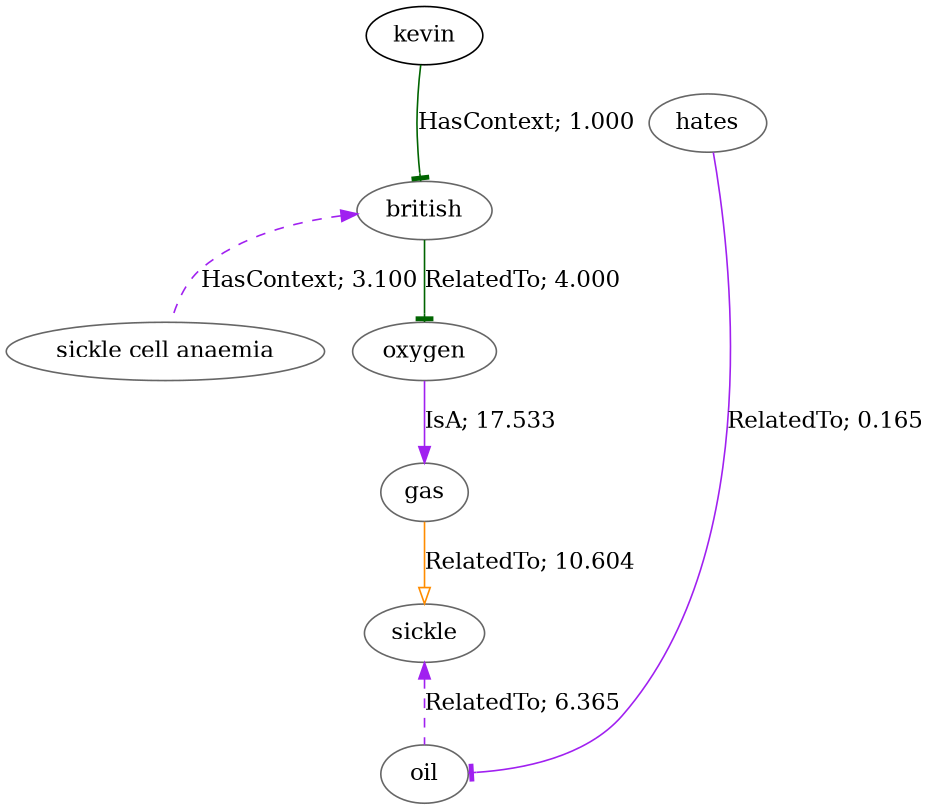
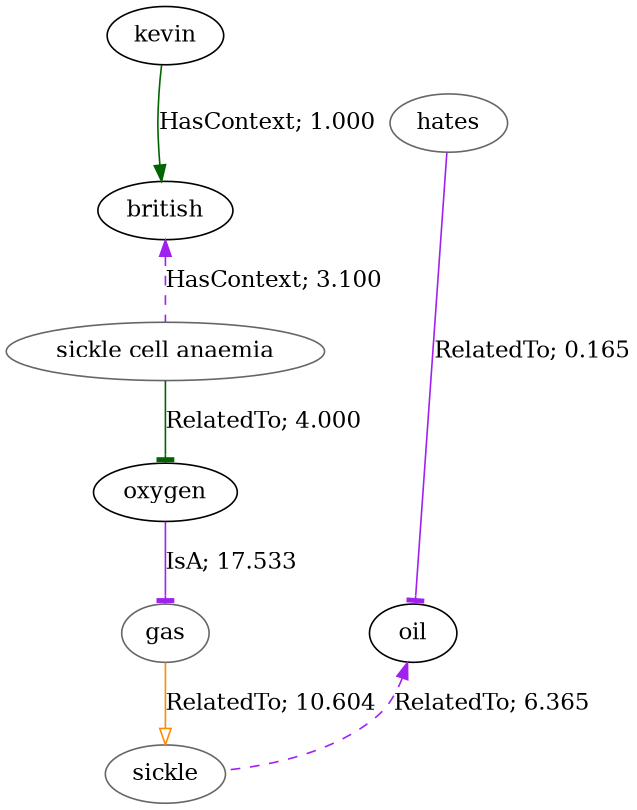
edge "kevin" -> "british": arrowhead tee -> normal
node "british": color gray40 -> black
edge "british" -> "oxygen": now "sickle cell anaemia" -> "oxygen"
node "oxygen": color gray40 -> black
edge "oxygen" -> "gas": arrowhead normal -> tee
edge "oil" -> "sickle": reversed
node "oil": color gray40 -> black
